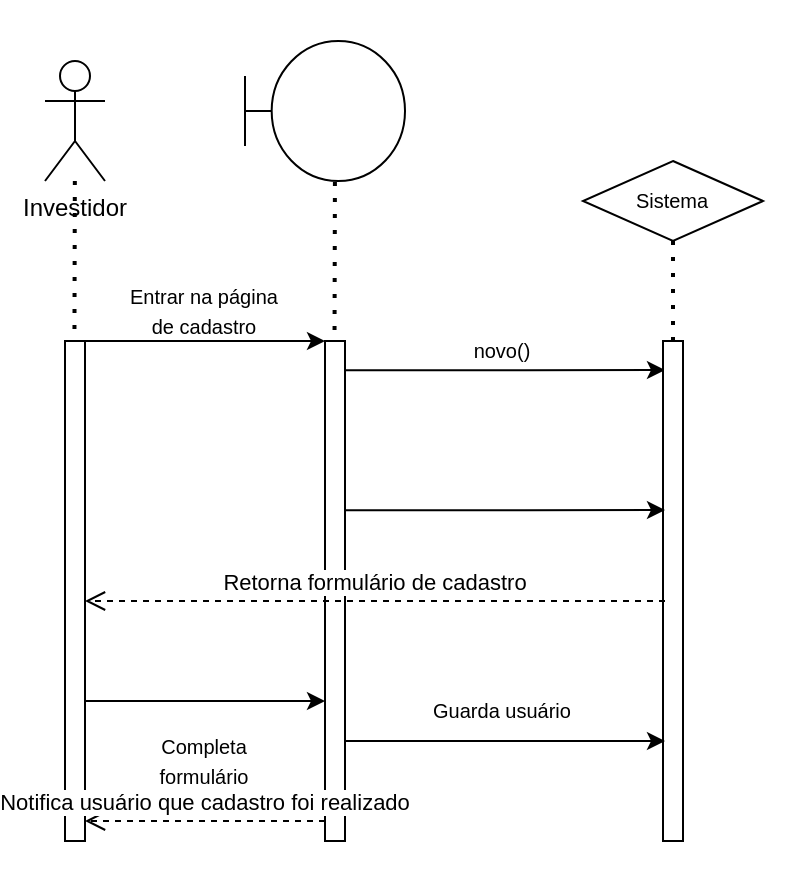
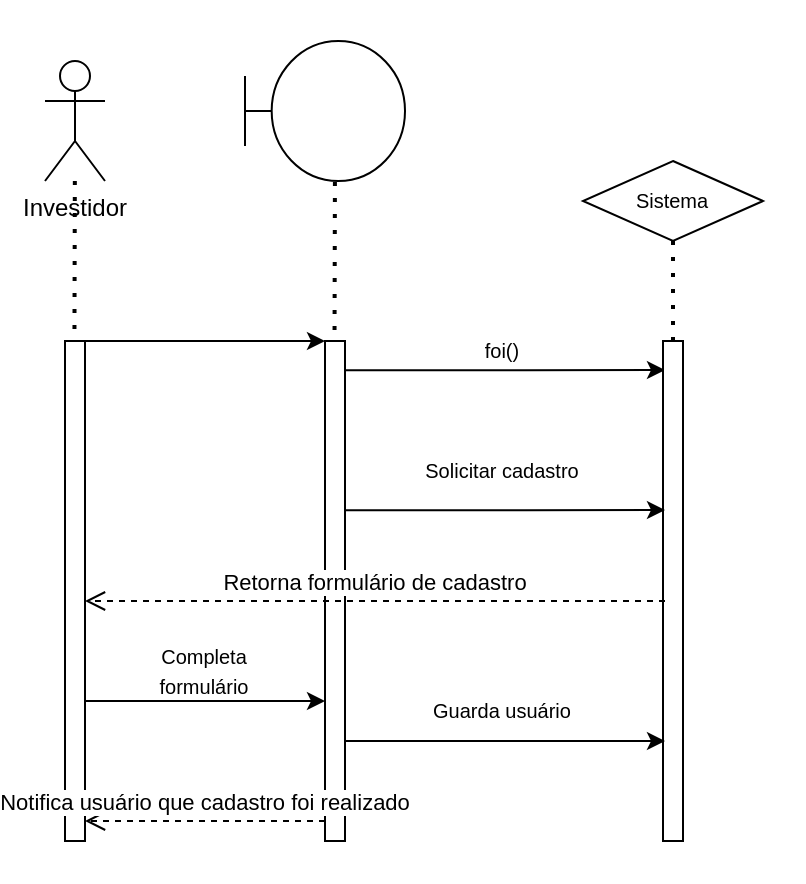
node "Entrar na página de cadastro": removed
node "novo()": label "novo()" -> "foi()"
node "Solicitar cadastro": added
node "Completa formulário": moved (205, 761) -> (205, 671)
